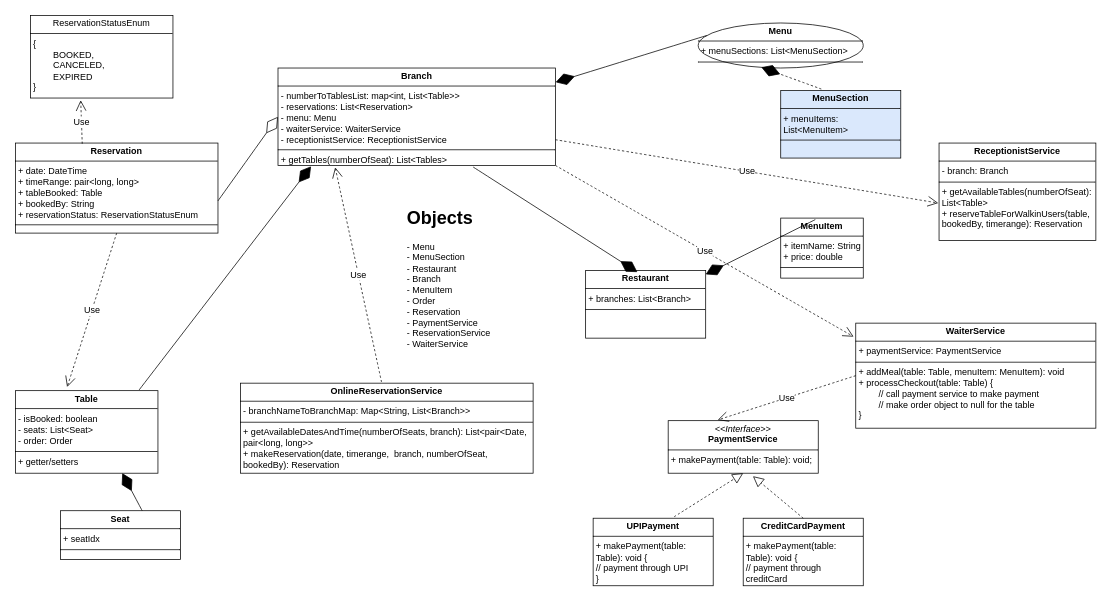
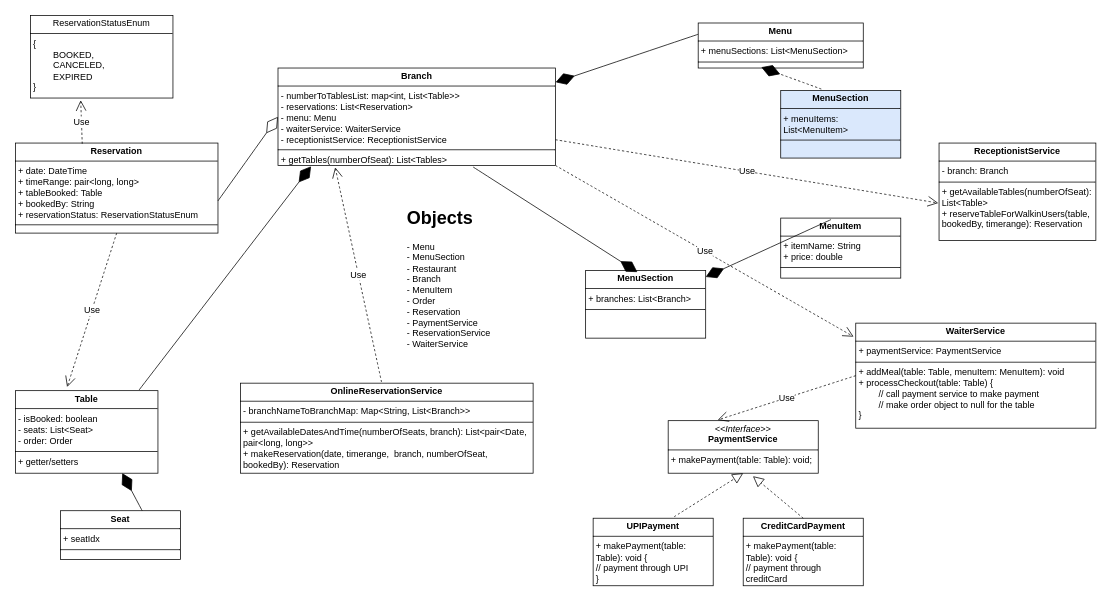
node "Menu + menuSections: List<MenuSection>": shape ellipse -> rectangle
node "MenuItem + itemName: String + price: double": size 83x60 -> 120x60
node "Restaurant + branches: List<Branch>": label "Restaurant + branches: List<Branch>" -> "MenuSection + branches: List<Branch>"
